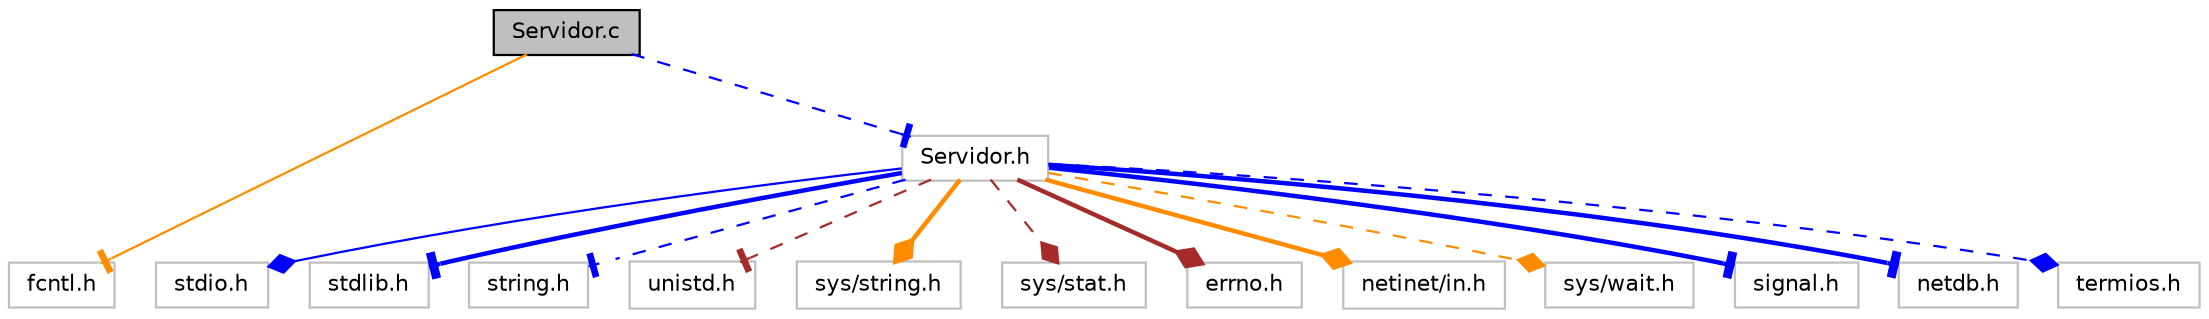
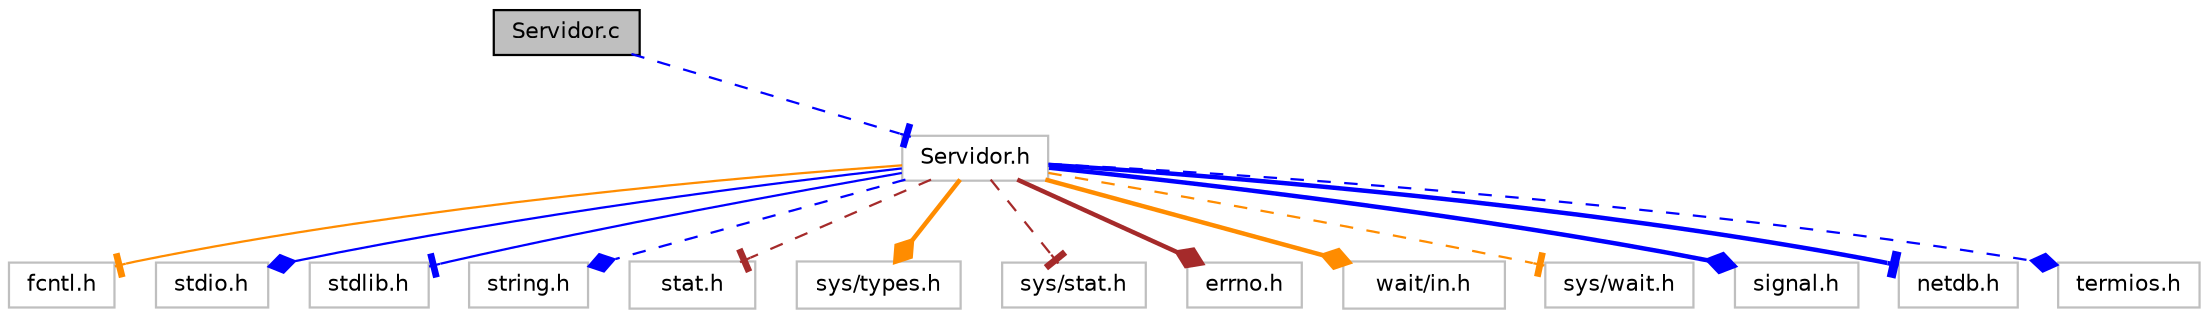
edge "Servidor.c" -> "fcntl.h": now "Servidor.h" -> "fcntl.h"
edge "Servidor.h" -> "signal.h": arrowhead tee -> diamond
edge "Servidor.h" -> "stdlib.h": style bold -> solid
edge "Servidor.h" -> "sys/wait.h": arrowhead diamond -> tee
edge "Servidor.h" -> "sys/stat.h": arrowhead diamond -> tee
edge "Servidor.h" -> "string.h": arrowhead tee -> diamond
node "unistd.h": label "unistd.h" -> "stat.h"
node "sys/string.h": label "sys/string.h" -> "sys/types.h"
node "netinet/in.h": label "netinet/in.h" -> "wait/in.h"
